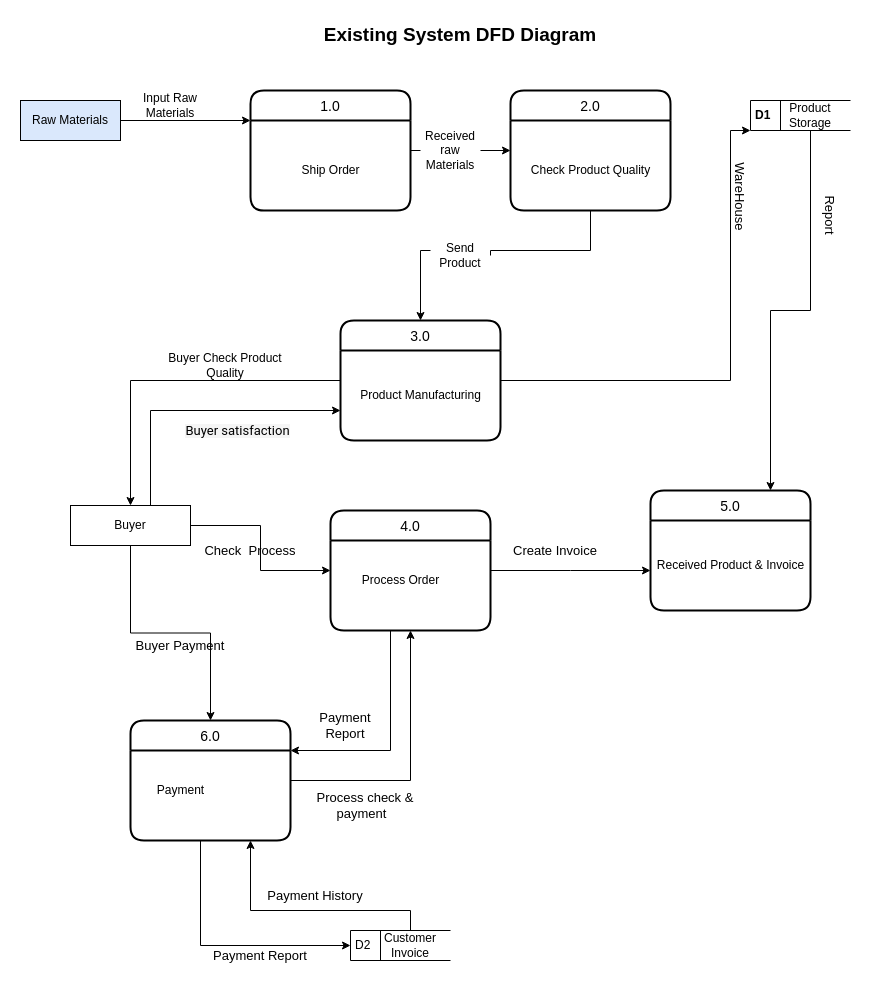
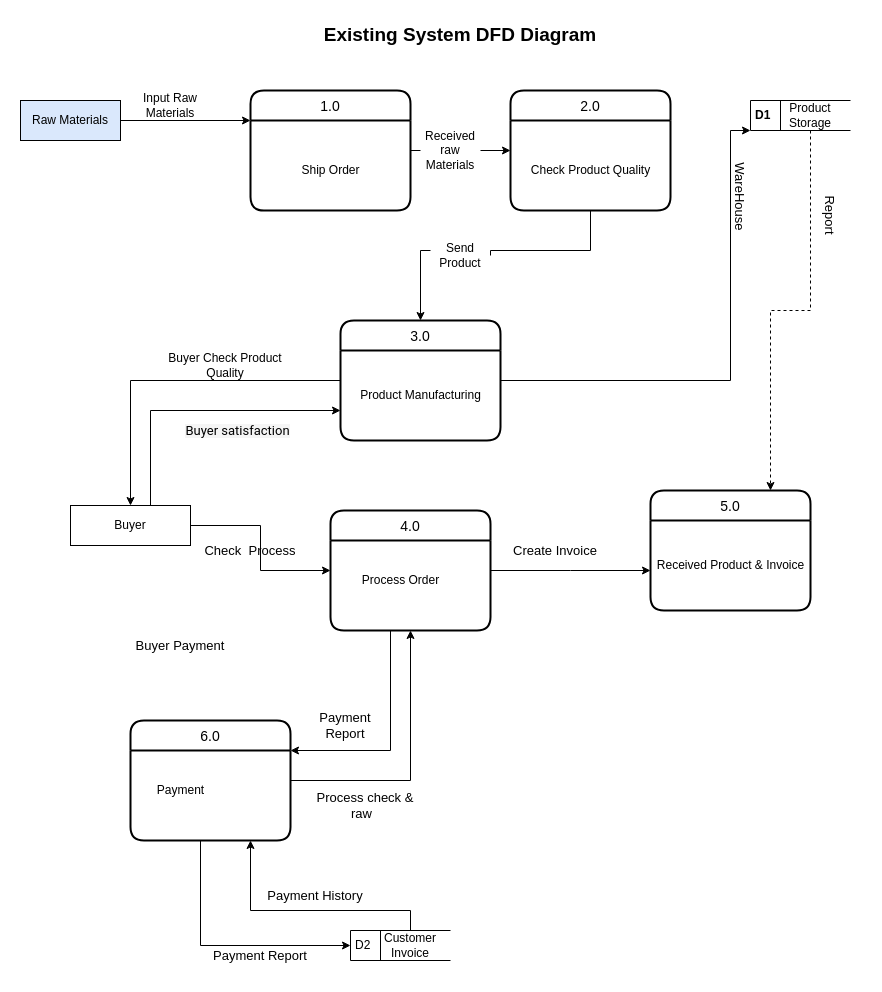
edge "Product Storage" -> "5.0": style solid -> dashed
edge "Buyer" -> "6.0": removed
node "Process check & payment": label "Process check & payment" -> "Process check & raw"
